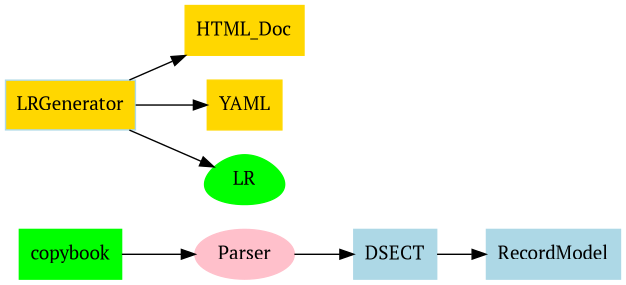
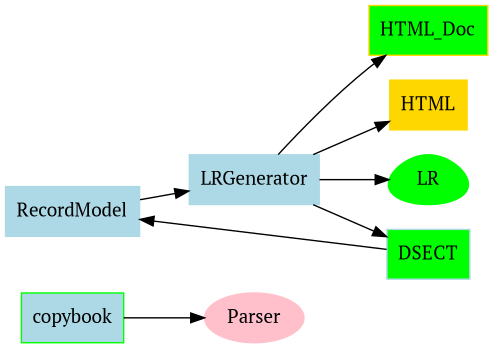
node "HTML_Doc": fillcolor gold -> green
node "LRGenerator": fillcolor gold -> lightblue
node "YAML": label "YAML" -> "HTML"
edge "RecordModel" -> "LRGenerator": added
node "copybook": fillcolor green -> lightblue
edge "Parser" -> "DSECT": now "LRGenerator" -> "DSECT"
node "DSECT": fillcolor lightblue -> green
